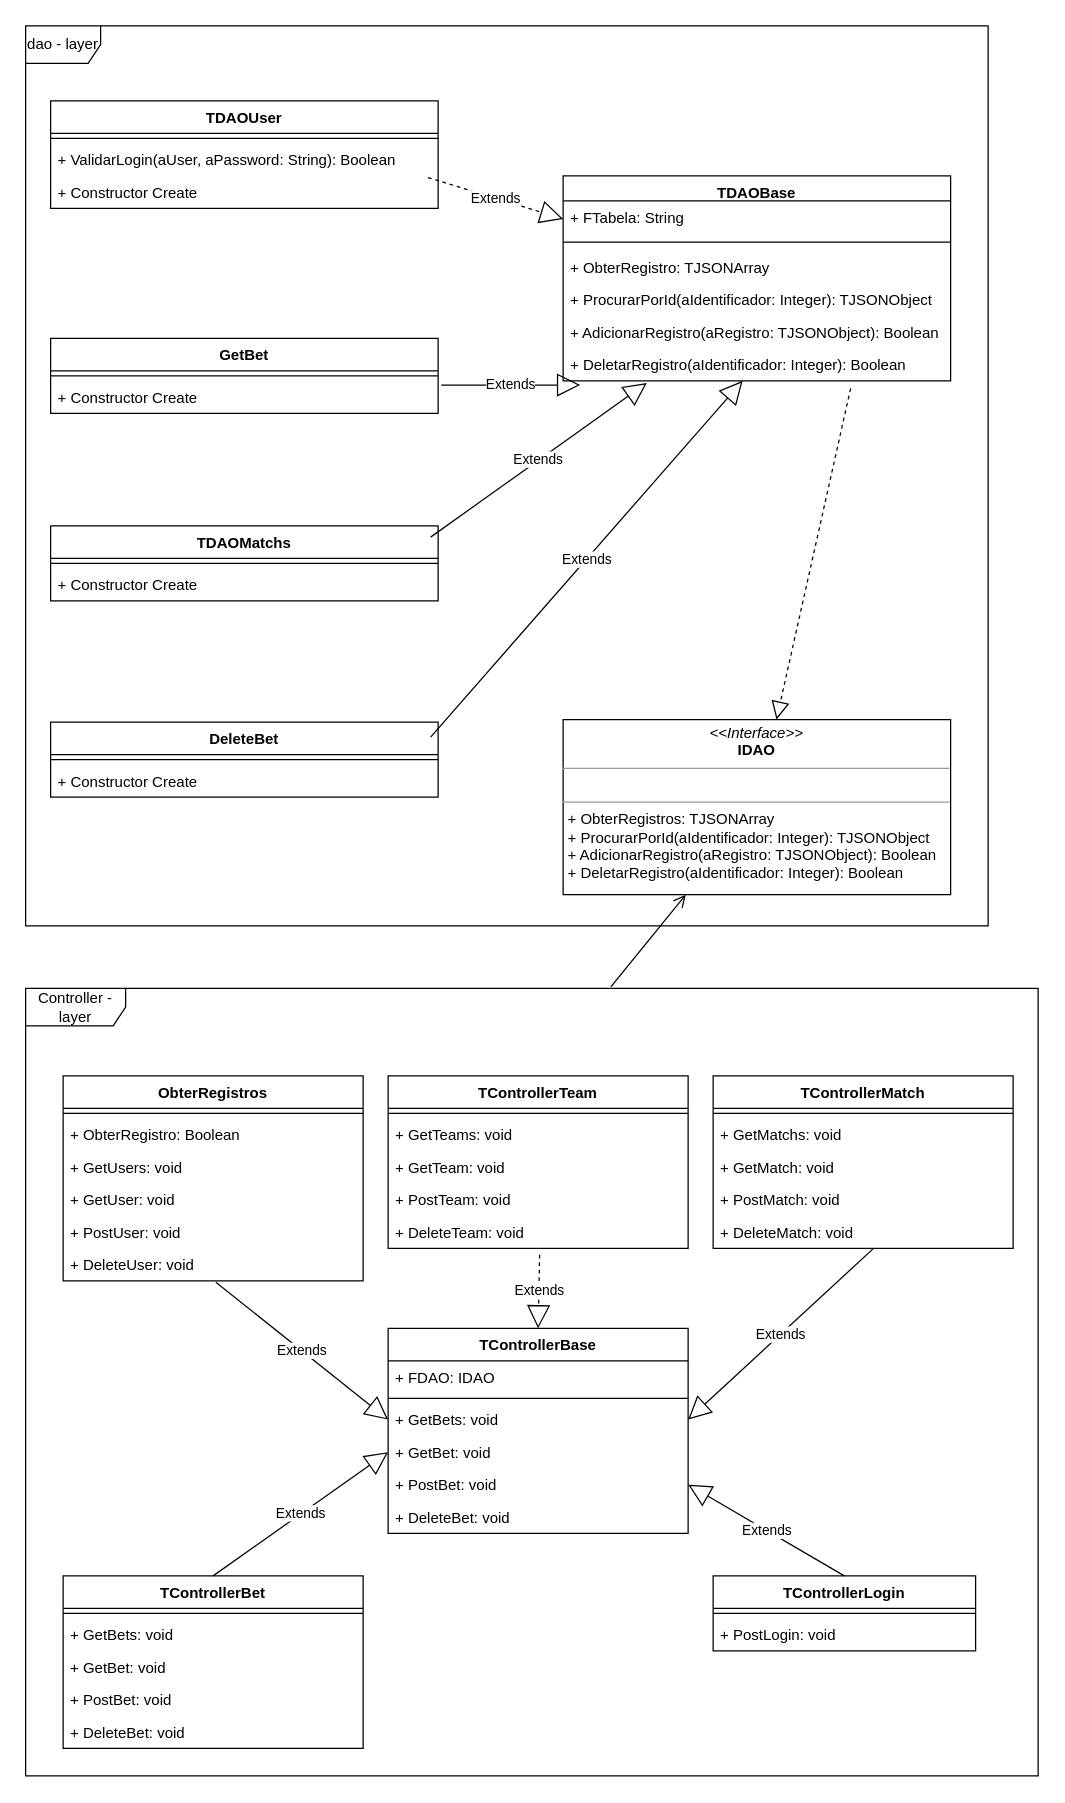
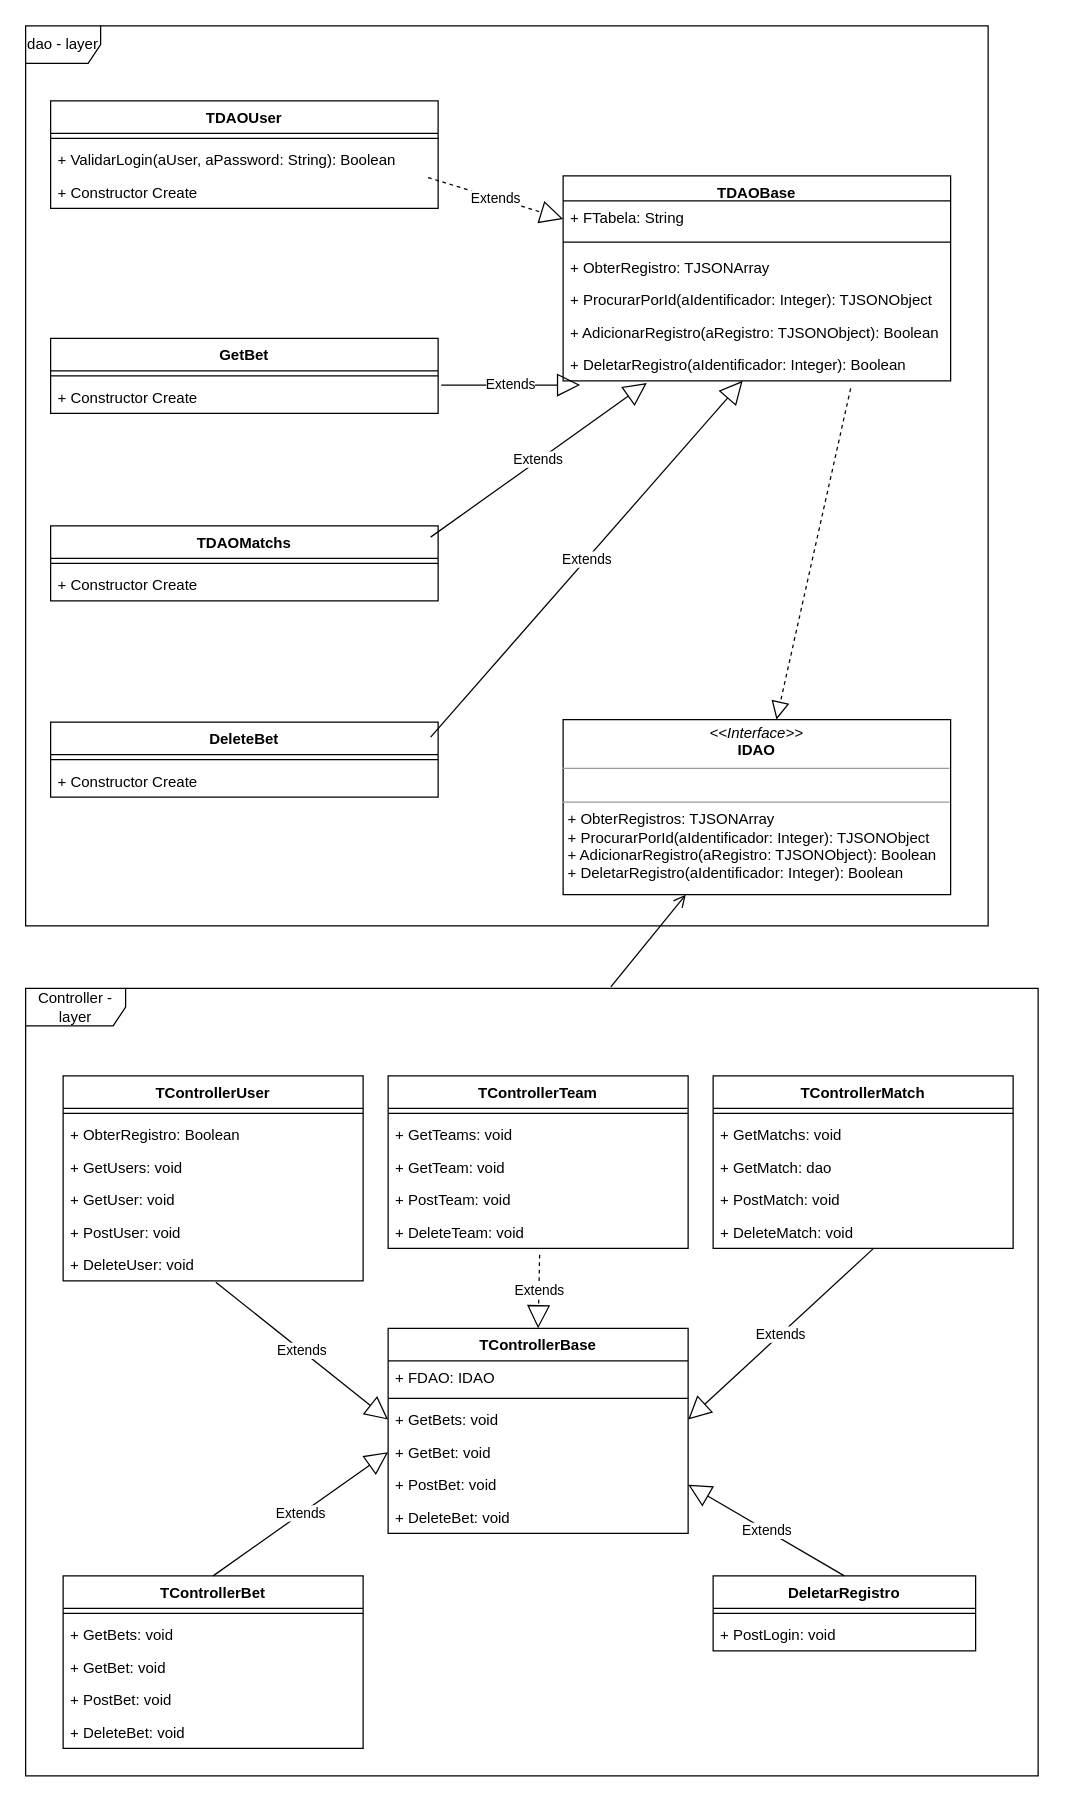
node "ObterRegistros": label "ObterRegistros" -> "TControllerUser"
node "+ GetMatch: void": label "+ GetMatch: void" -> "+ GetMatch: dao"
node "TControllerLogin": label "TControllerLogin" -> "DeletarRegistro"
